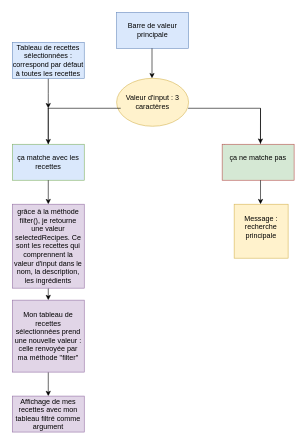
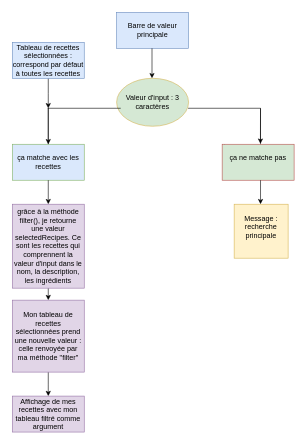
node "Valeur d'input : 3 caractères": fillcolor #fff2cc -> #d5e8d4
